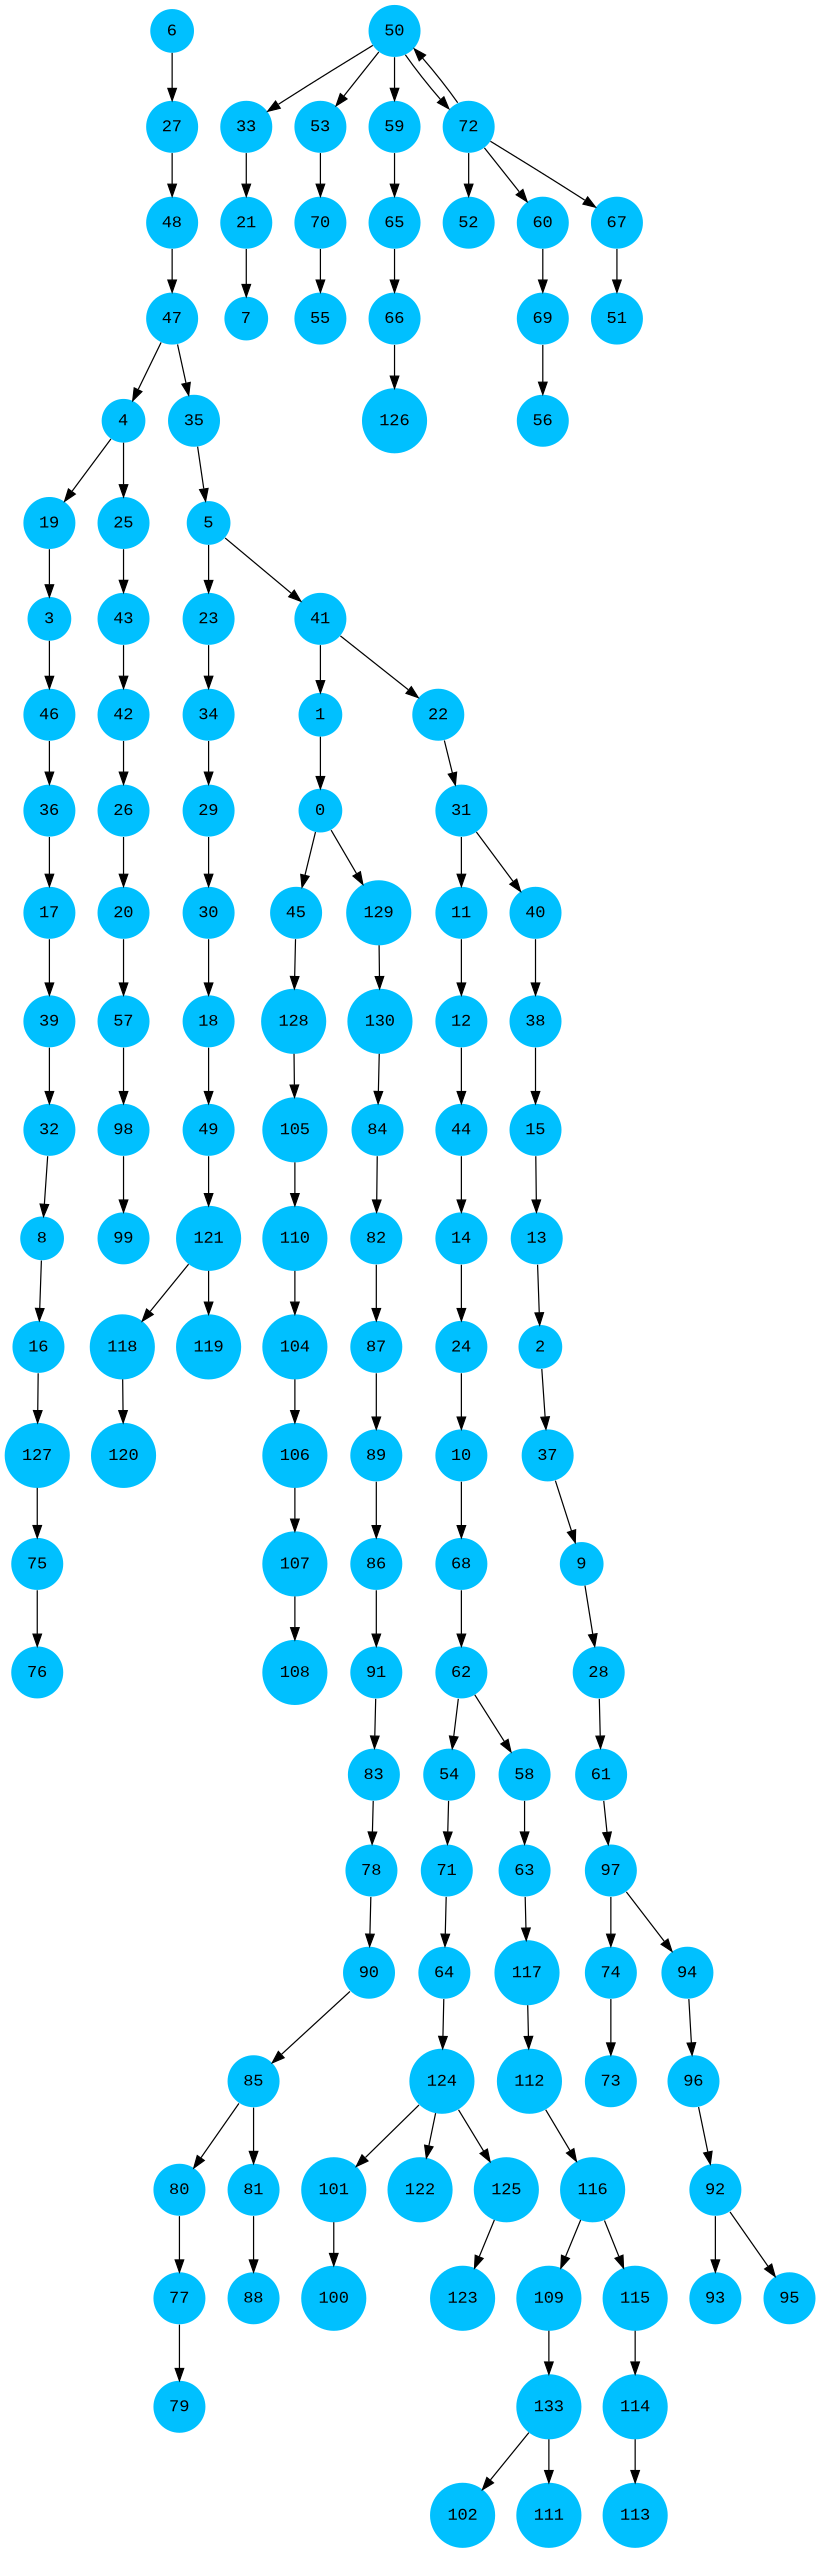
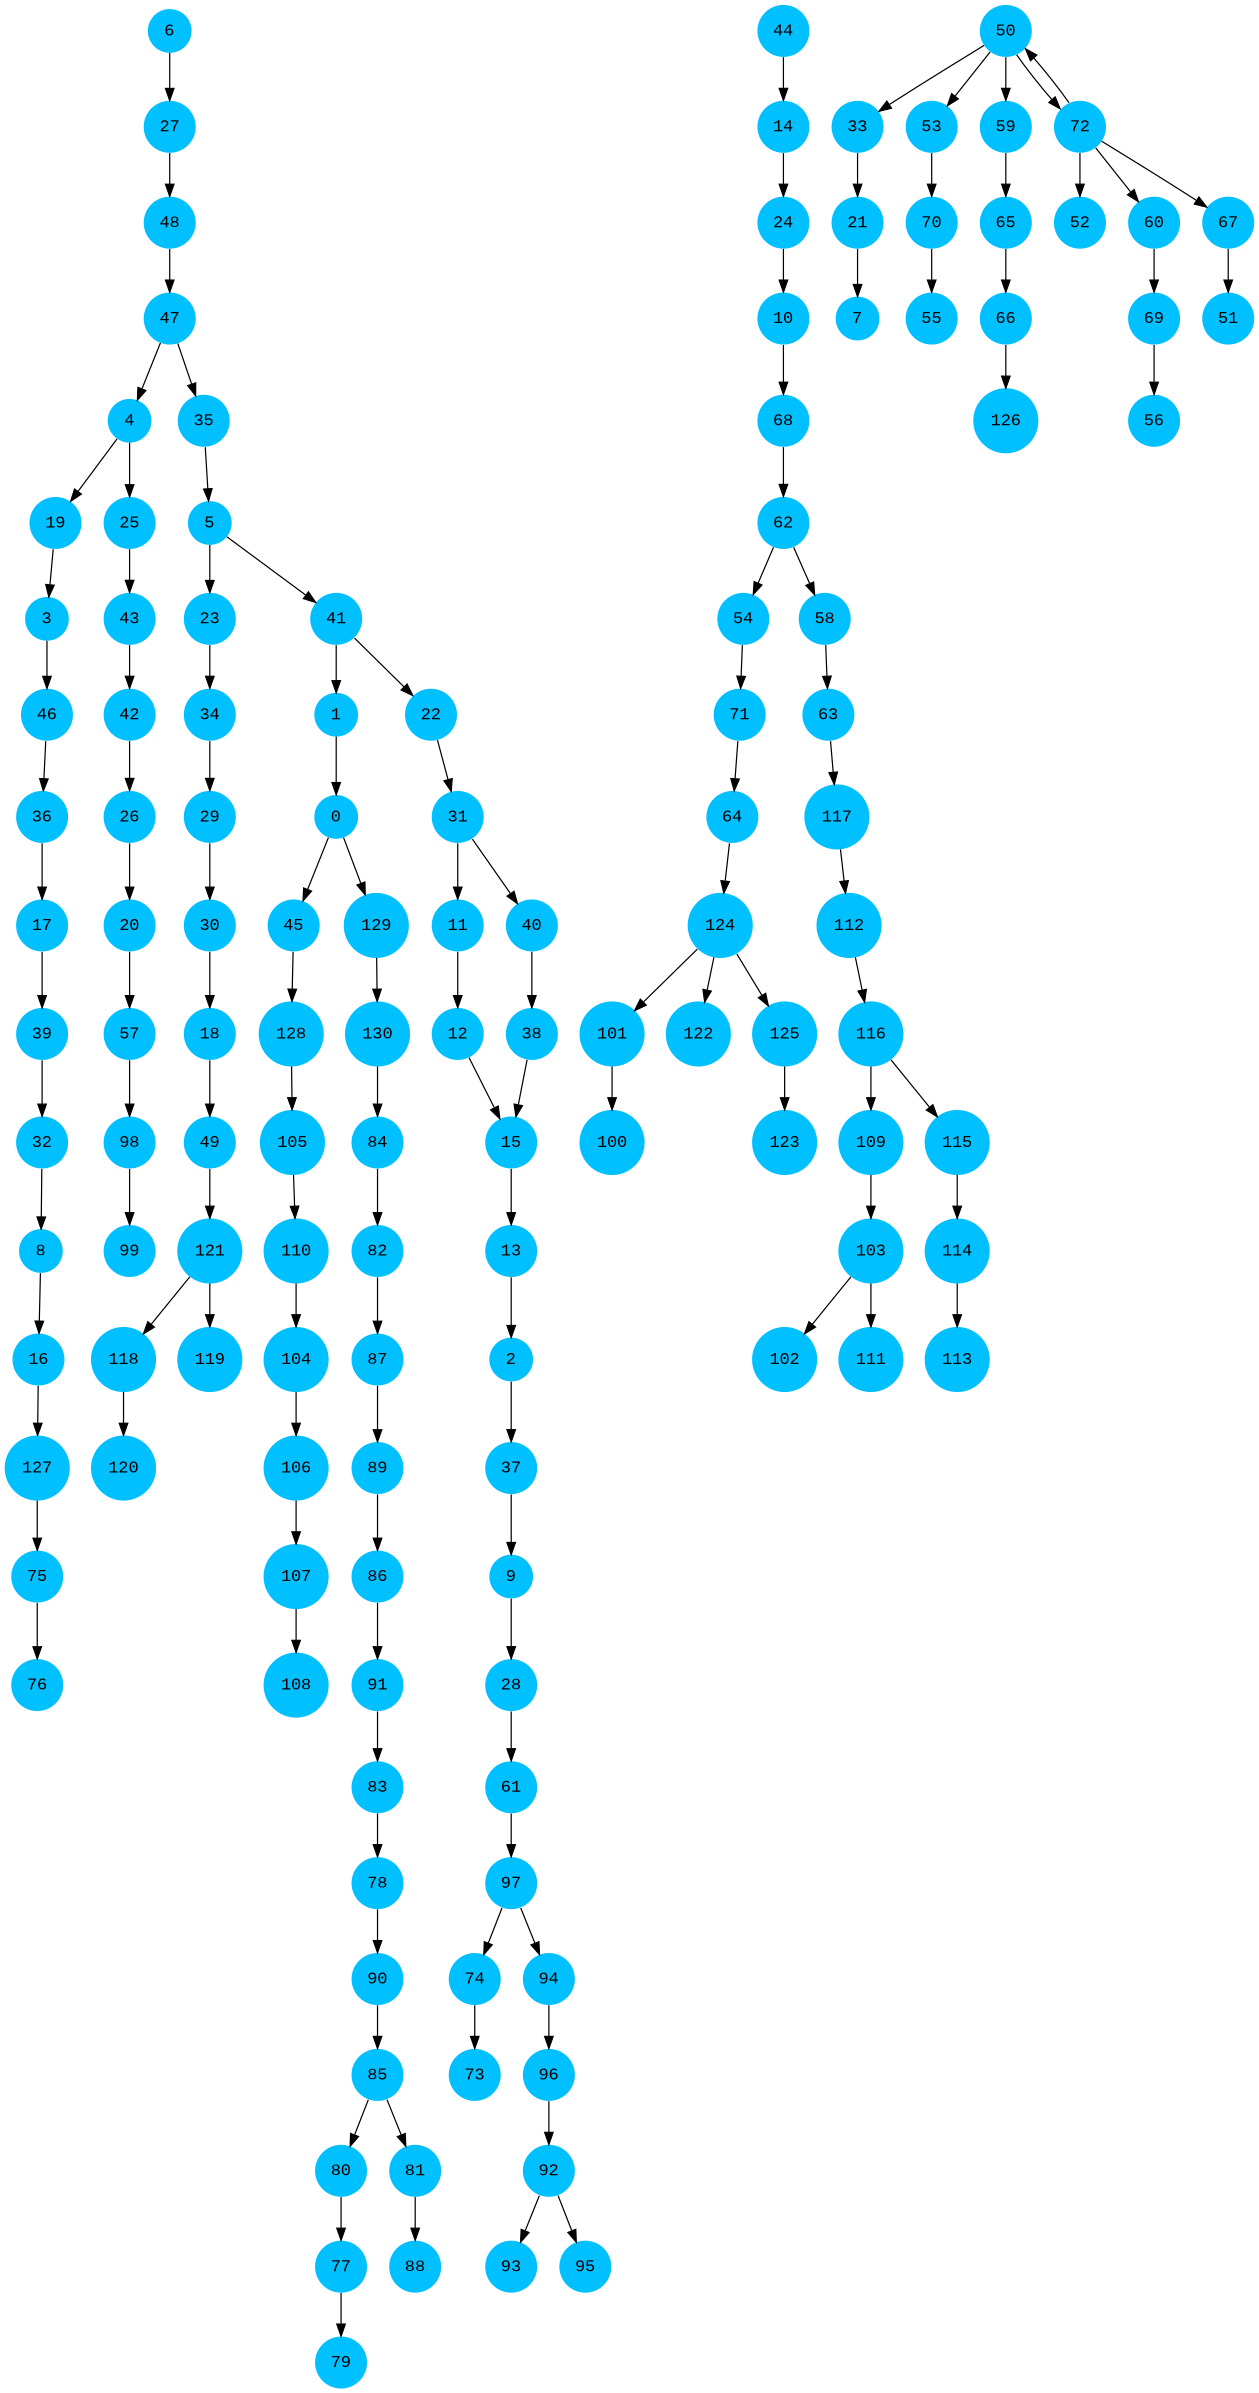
edge "12" -> "44": now "12" -> "15"
node "133": label "133" -> "103"
